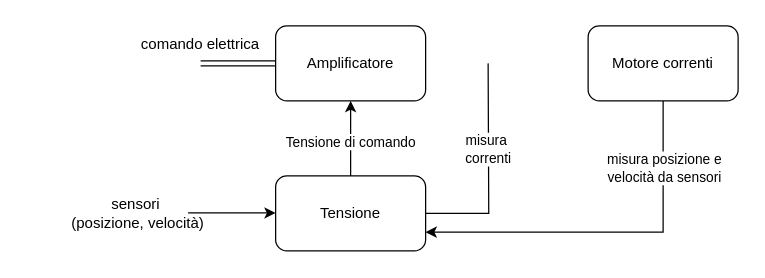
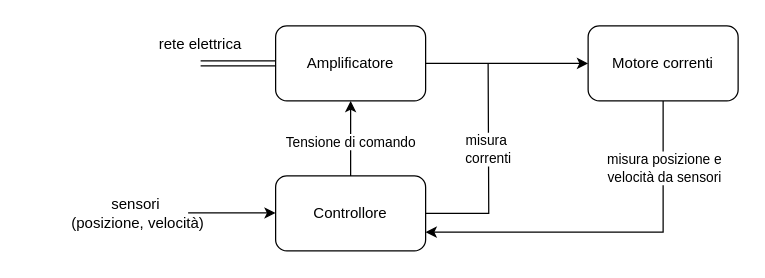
node "comando elettrica": label "comando elettrica" -> "rete elettrica"
edge "Amplificatore" -> "Motore correnti": added
node "Tensione": label "Tensione" -> "Controllore"
